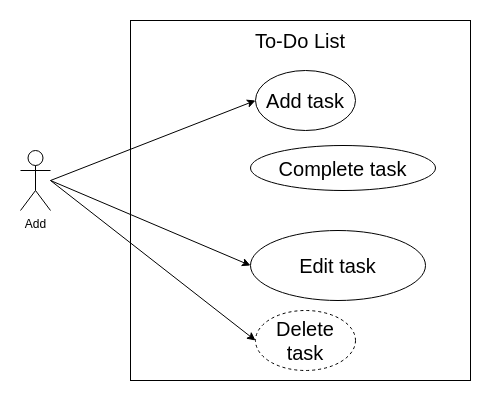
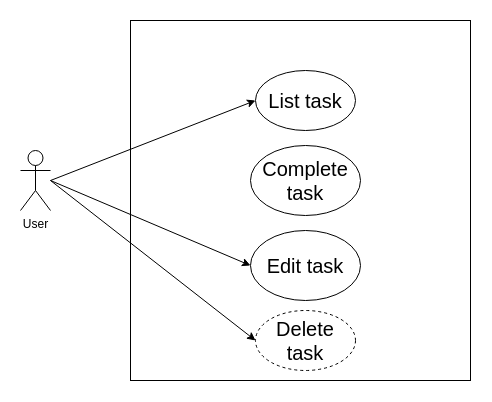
node "To-Do List": removed
node "Add task": label "Add task" -> "List task"
node "Complete task": size 185x45 -> 110x70
node "Add": label "Add" -> "User"
node "Edit task": size 175x70 -> 110x70
